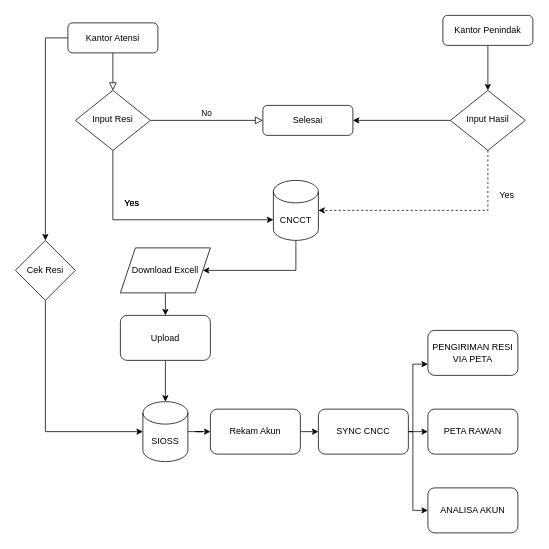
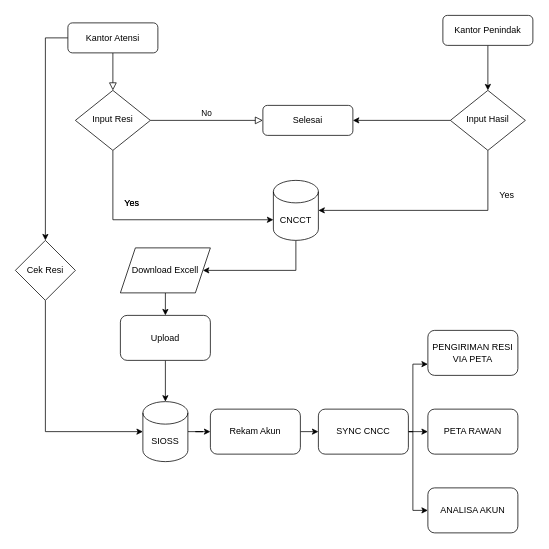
edge "Input Hasil" -> "CNCCT": style dashed -> solid
